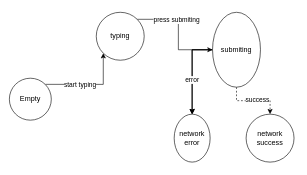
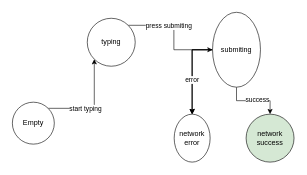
node "typing": moved (120, 36) -> (111, 42)
edge "submiting" -> "network success": style dashed -> solid
node "Empty": moved (30, 99) -> (33, 123)
node "network success": fillcolor #ffffff -> #d5e8d4
